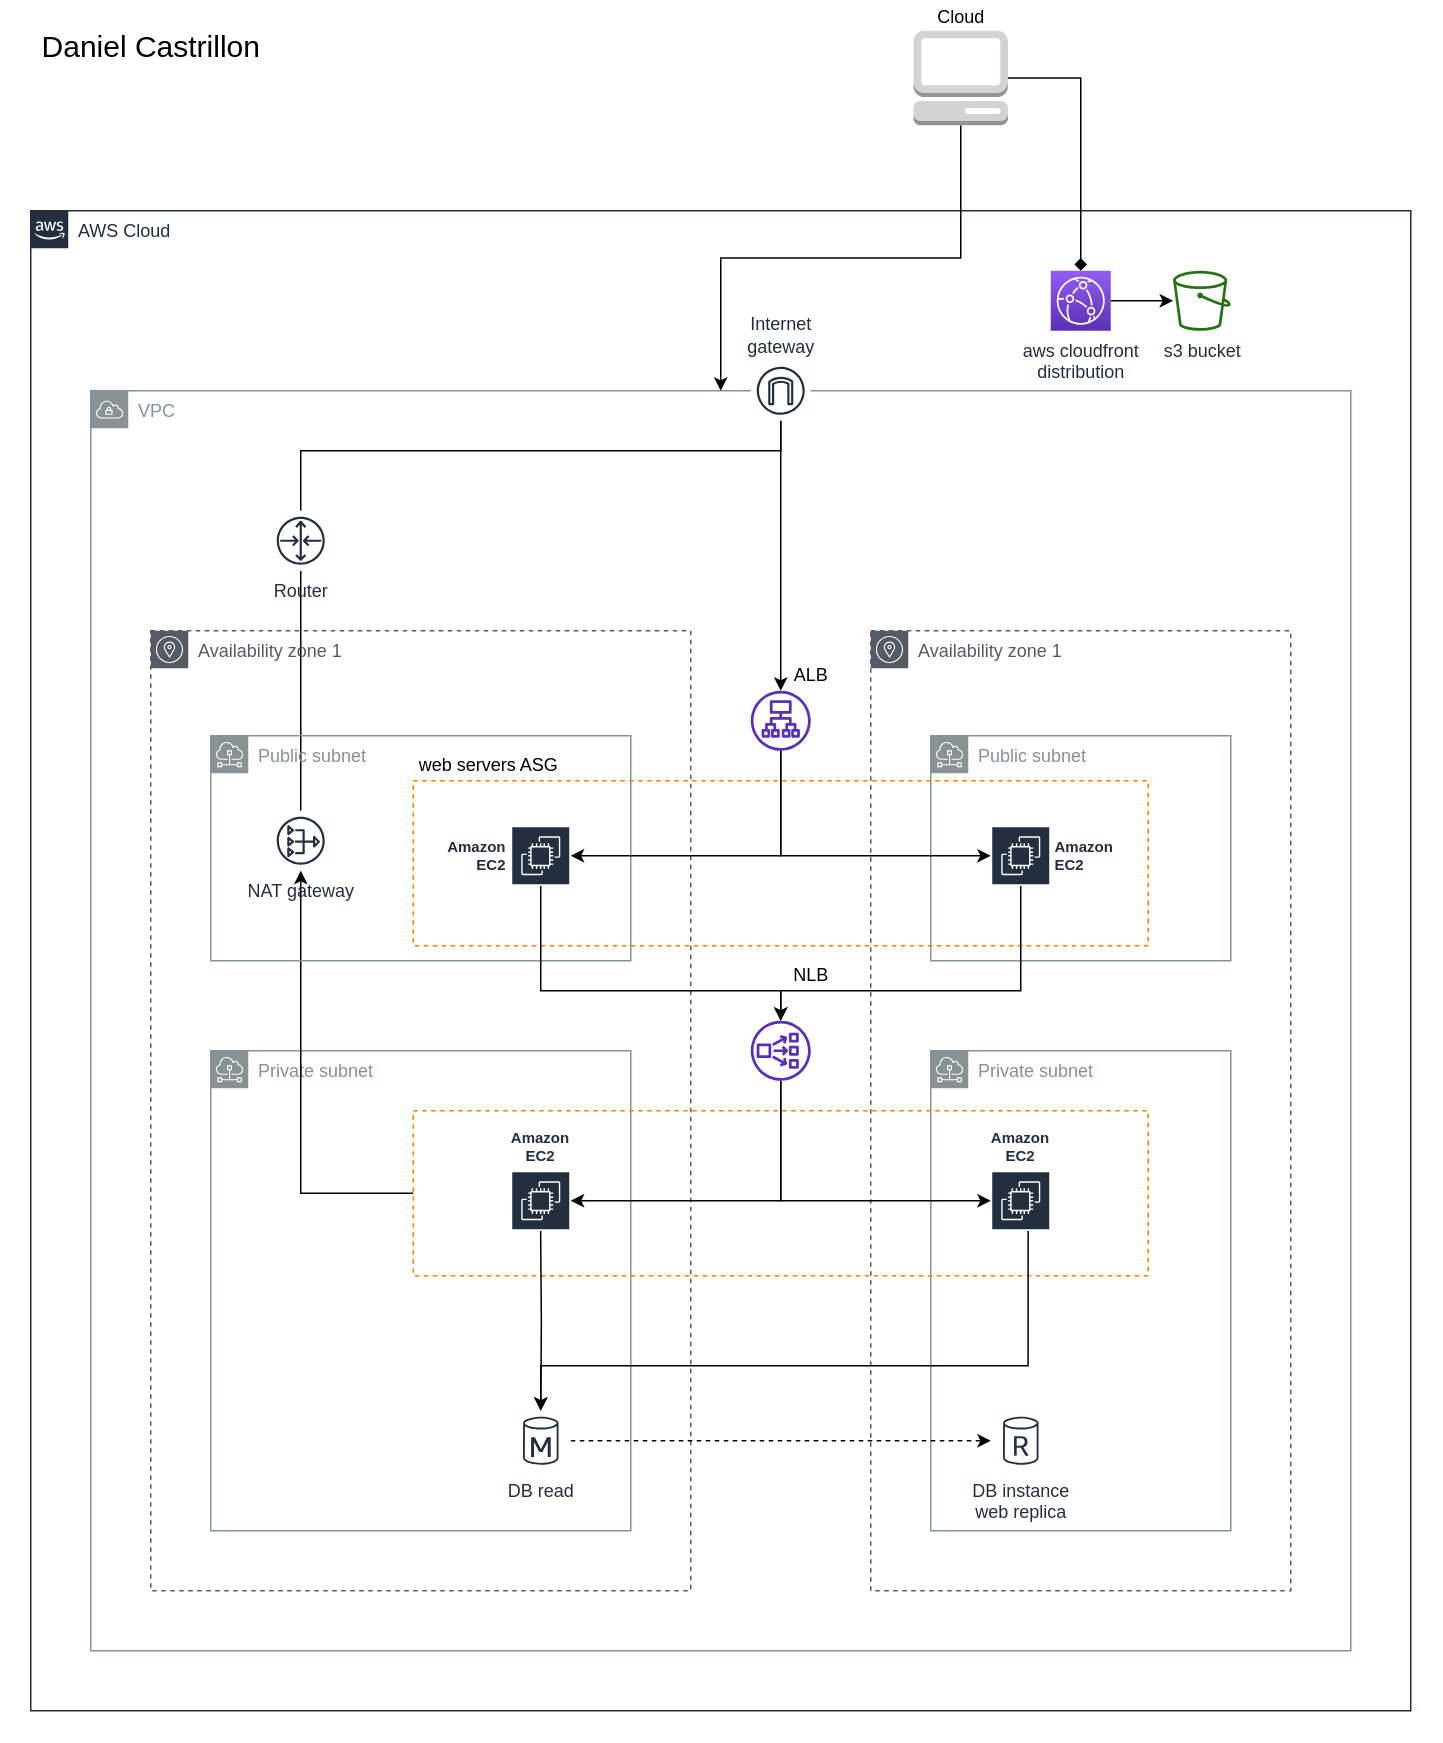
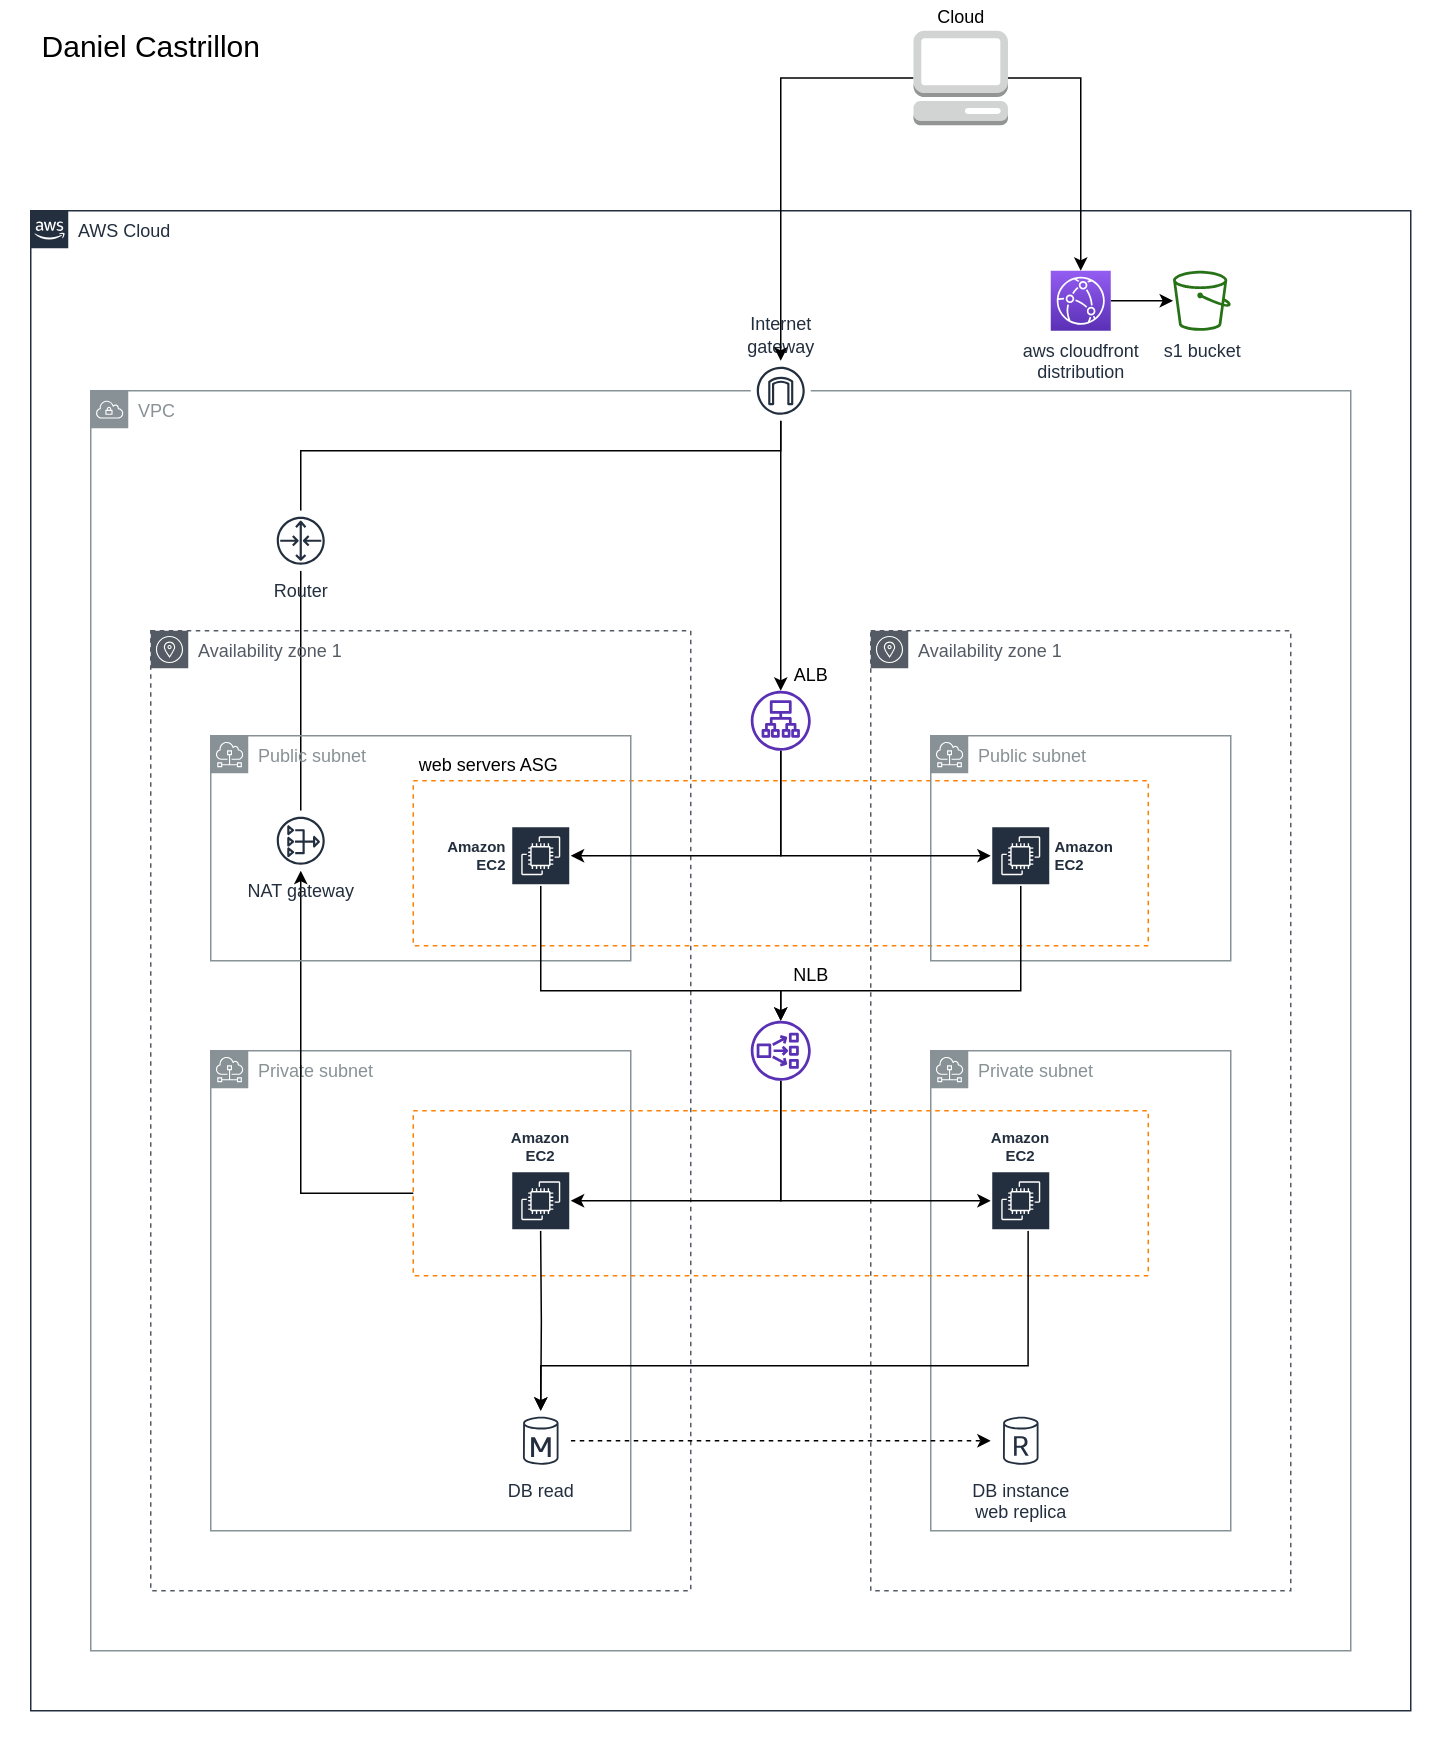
edge "Cloud" -> "VPC": now "Cloud" -> "Internet gateway"
edge "Cloud" -> "aws cloudfront distribution": arrowhead diamond -> classic
node "s3 bucket": label "s3 bucket" -> "s1 bucket"
